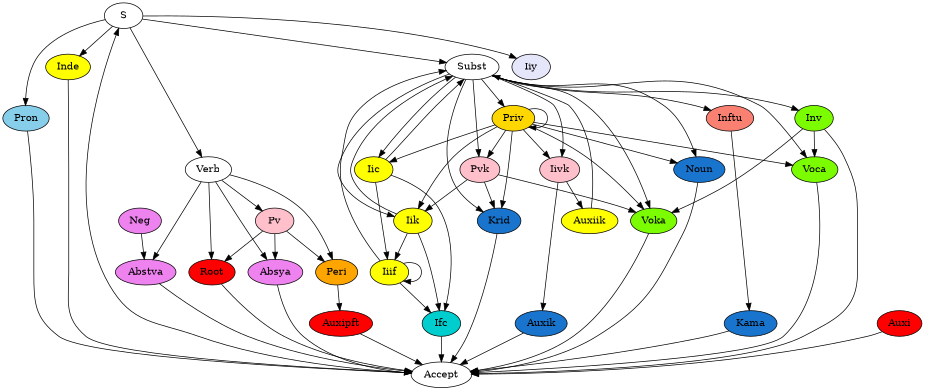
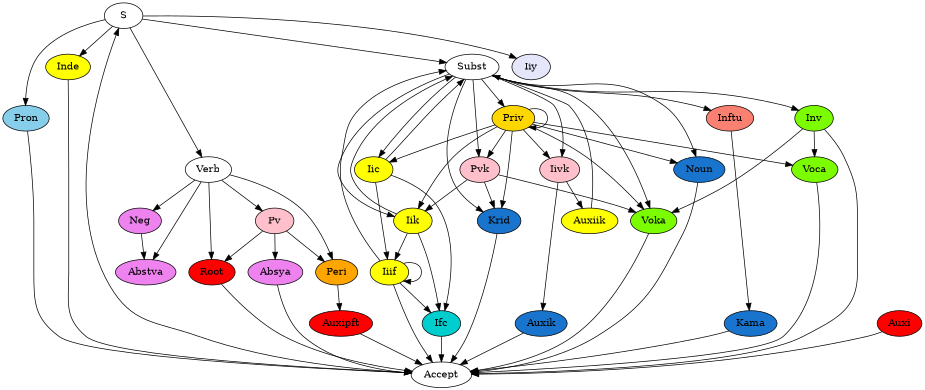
edge "Subst" -> "Voca": removed
edge "Verb" -> "Absya": now "Verb" -> "Neg"
edge "Abstva" -> "Accept": now "Iiif" -> "Accept"
